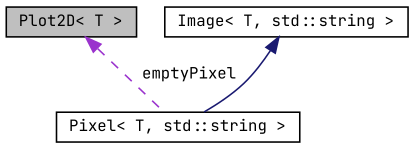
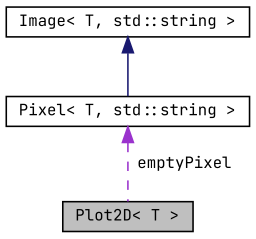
edge "Pixel< T, std::string >" -> "Plot2D< T >": reversed
